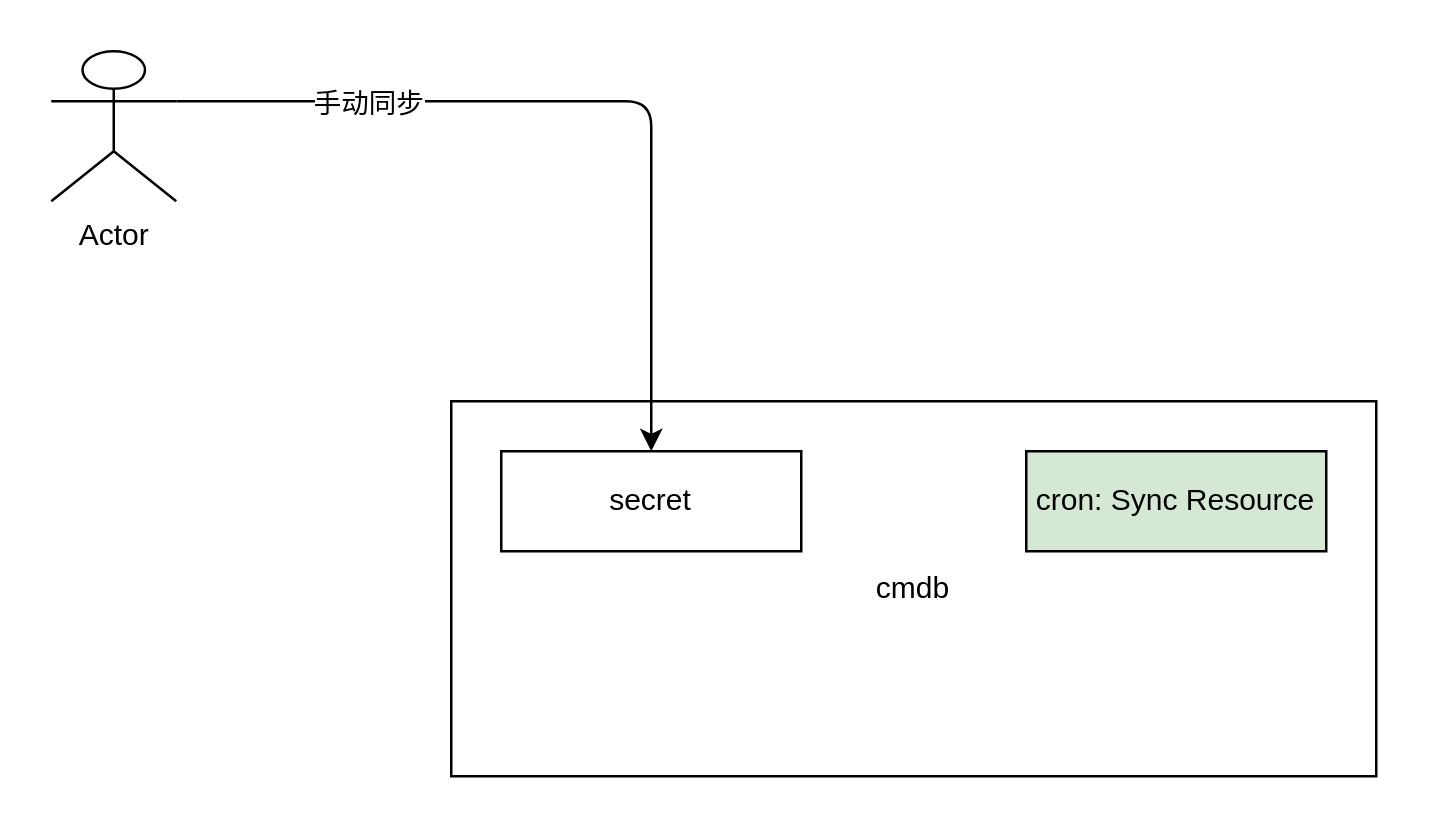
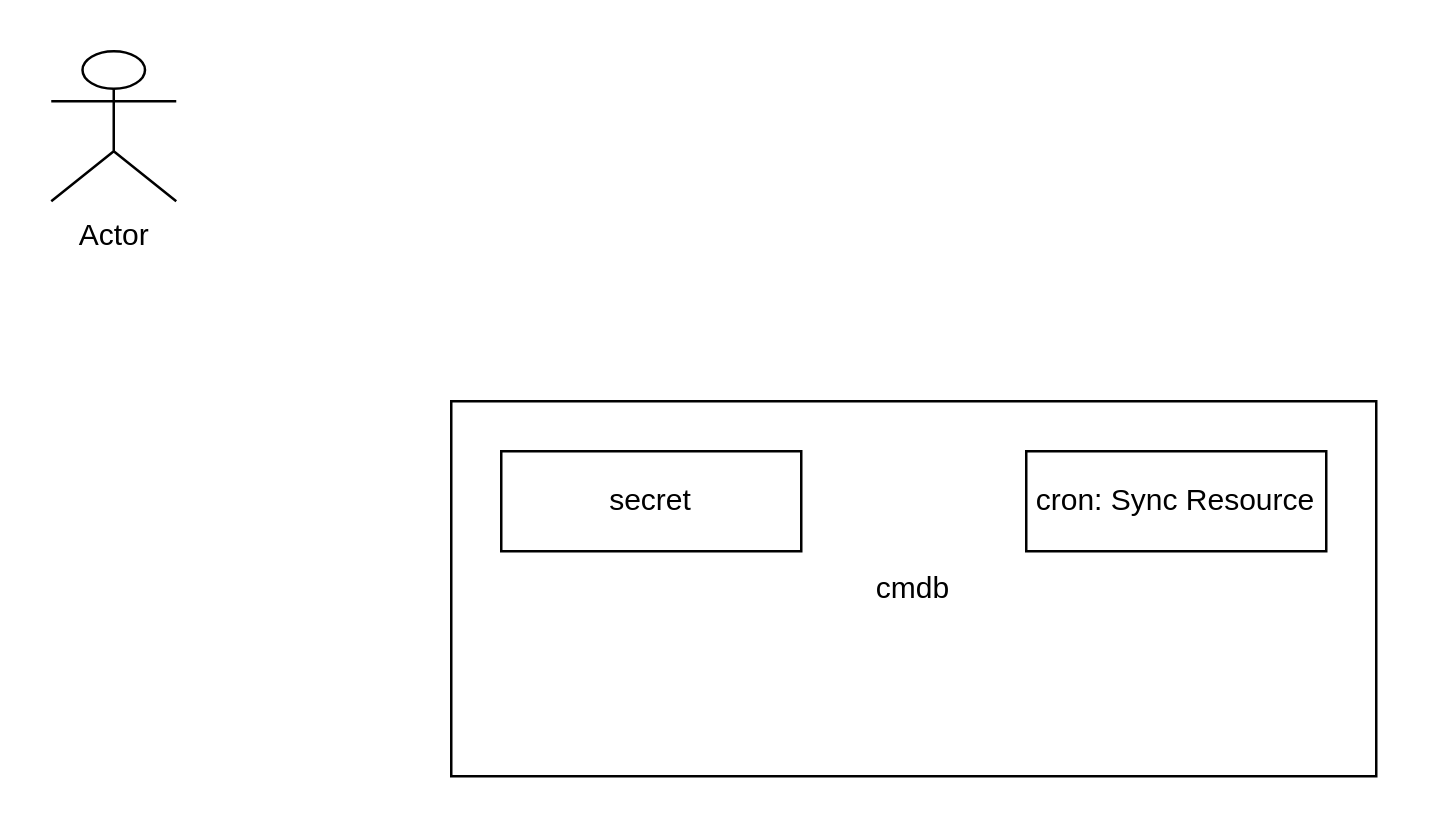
edge "Actor" -> "secret": removed, label "手动同步"
node "cron: Sync Resource": fillcolor #d5e8d4 -> #ffffff
